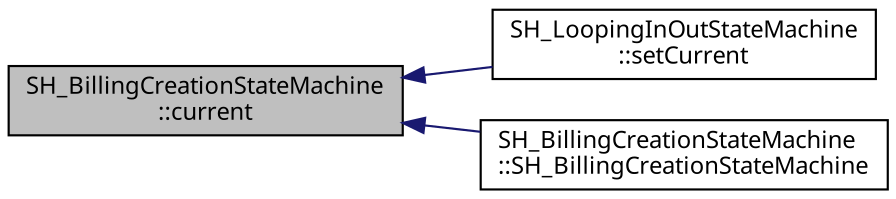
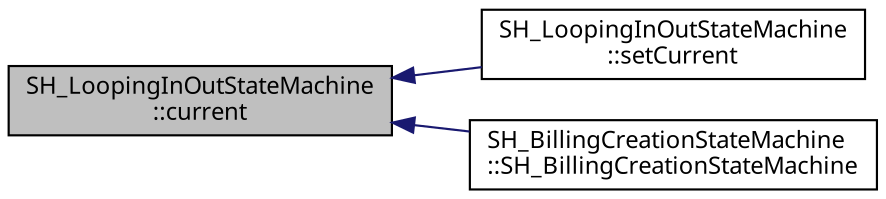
node "SH_BillingCreationStateMachine ::current": label "SH_BillingCreationStateMachine ::current" -> "SH_LoopingInOutStateMachine ::current"
